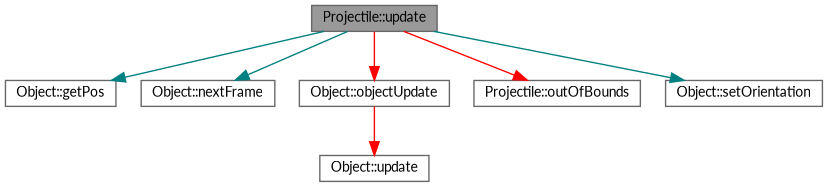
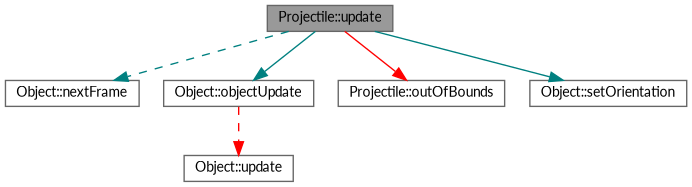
edge "Projectile::update" -> "Object::objectUpdate": color red -> teal
edge "Projectile::update" -> "Object::nextFrame": style solid -> dashed
node "Object::getPos": removed
edge "Object::objectUpdate" -> "Object::update": style solid -> dashed
